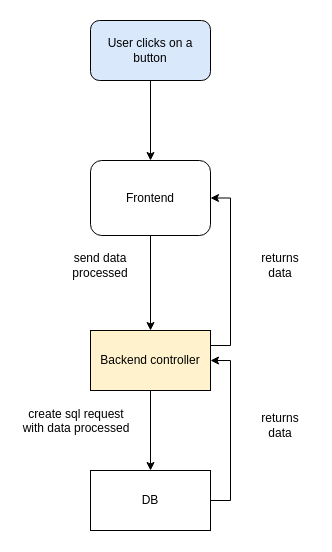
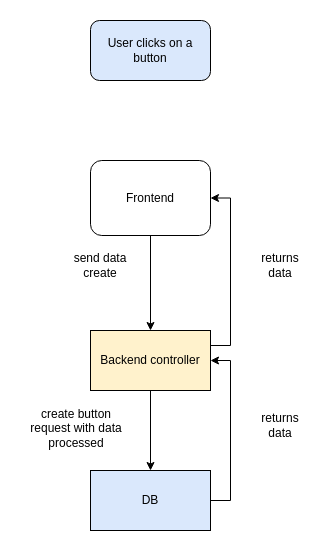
edge "User clicks on a button" -> "Frontend": removed
node "send data processed": label "send data processed" -> "send data create"
node "create sql request with data processed": label "create sql request with data processed" -> "create button request with data processed"
node "DB": fillcolor #ffffff -> #dae8fc
